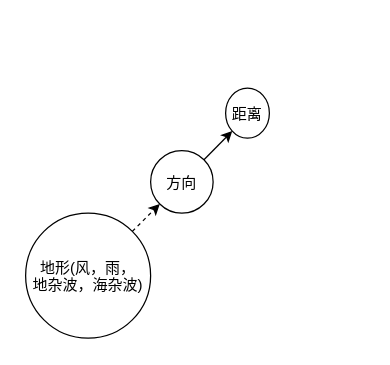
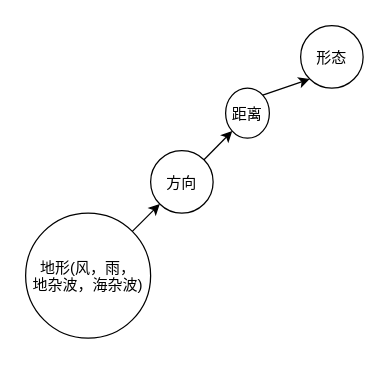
node "形态": added
edge "距离" -> "形态": added
edge "地形(风，雨， 地杂波，海杂波)" -> "方向": style dashed -> solid
